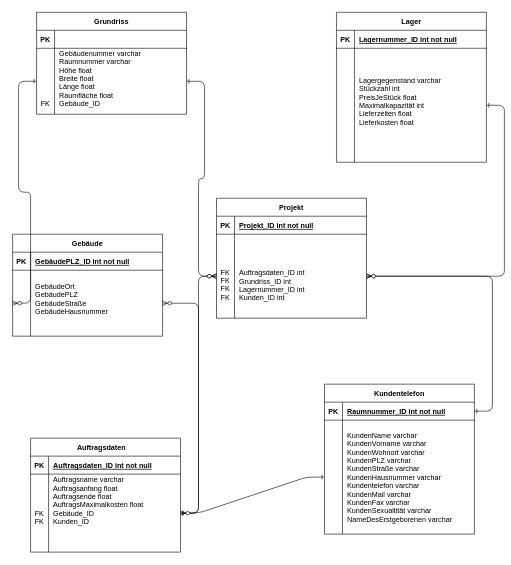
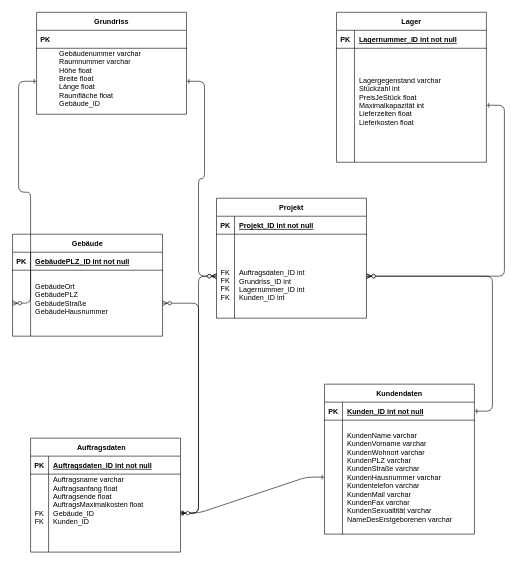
node "FK": removed
node "Kundentelefon": label "Kundentelefon" -> "Kundendaten"
node "Raumnummer_ID int not null": label "Raumnummer_ID int not null" -> "Kunden_ID int not null"
